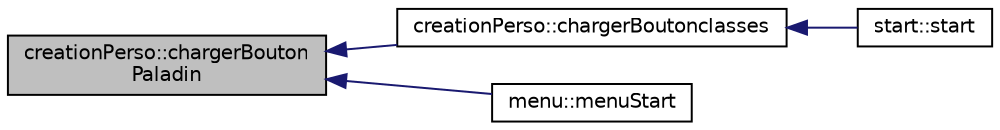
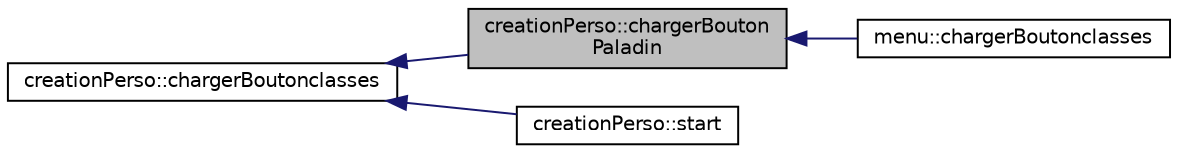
node "start::start": label "start::start" -> "creationPerso::start"
edge "creationPerso::chargerBoutonclasses" -> "creationPerso::chargerBouton Paladin": reversed
node "menu::menuStart": label "menu::menuStart" -> "menu::chargerBoutonclasses"
